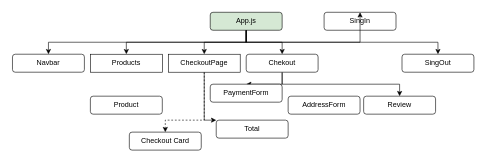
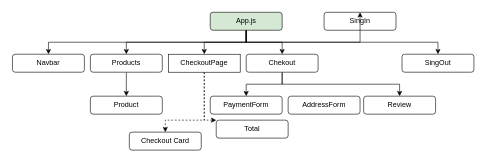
node "Products": shape rectangle -> rounded rectangle
edge "Products" -> "Product": added
node "PaymentForm": moved (246, 93) -> (246, 105)
edge "CheckoutPage" -> "Total": style solid -> dashed
